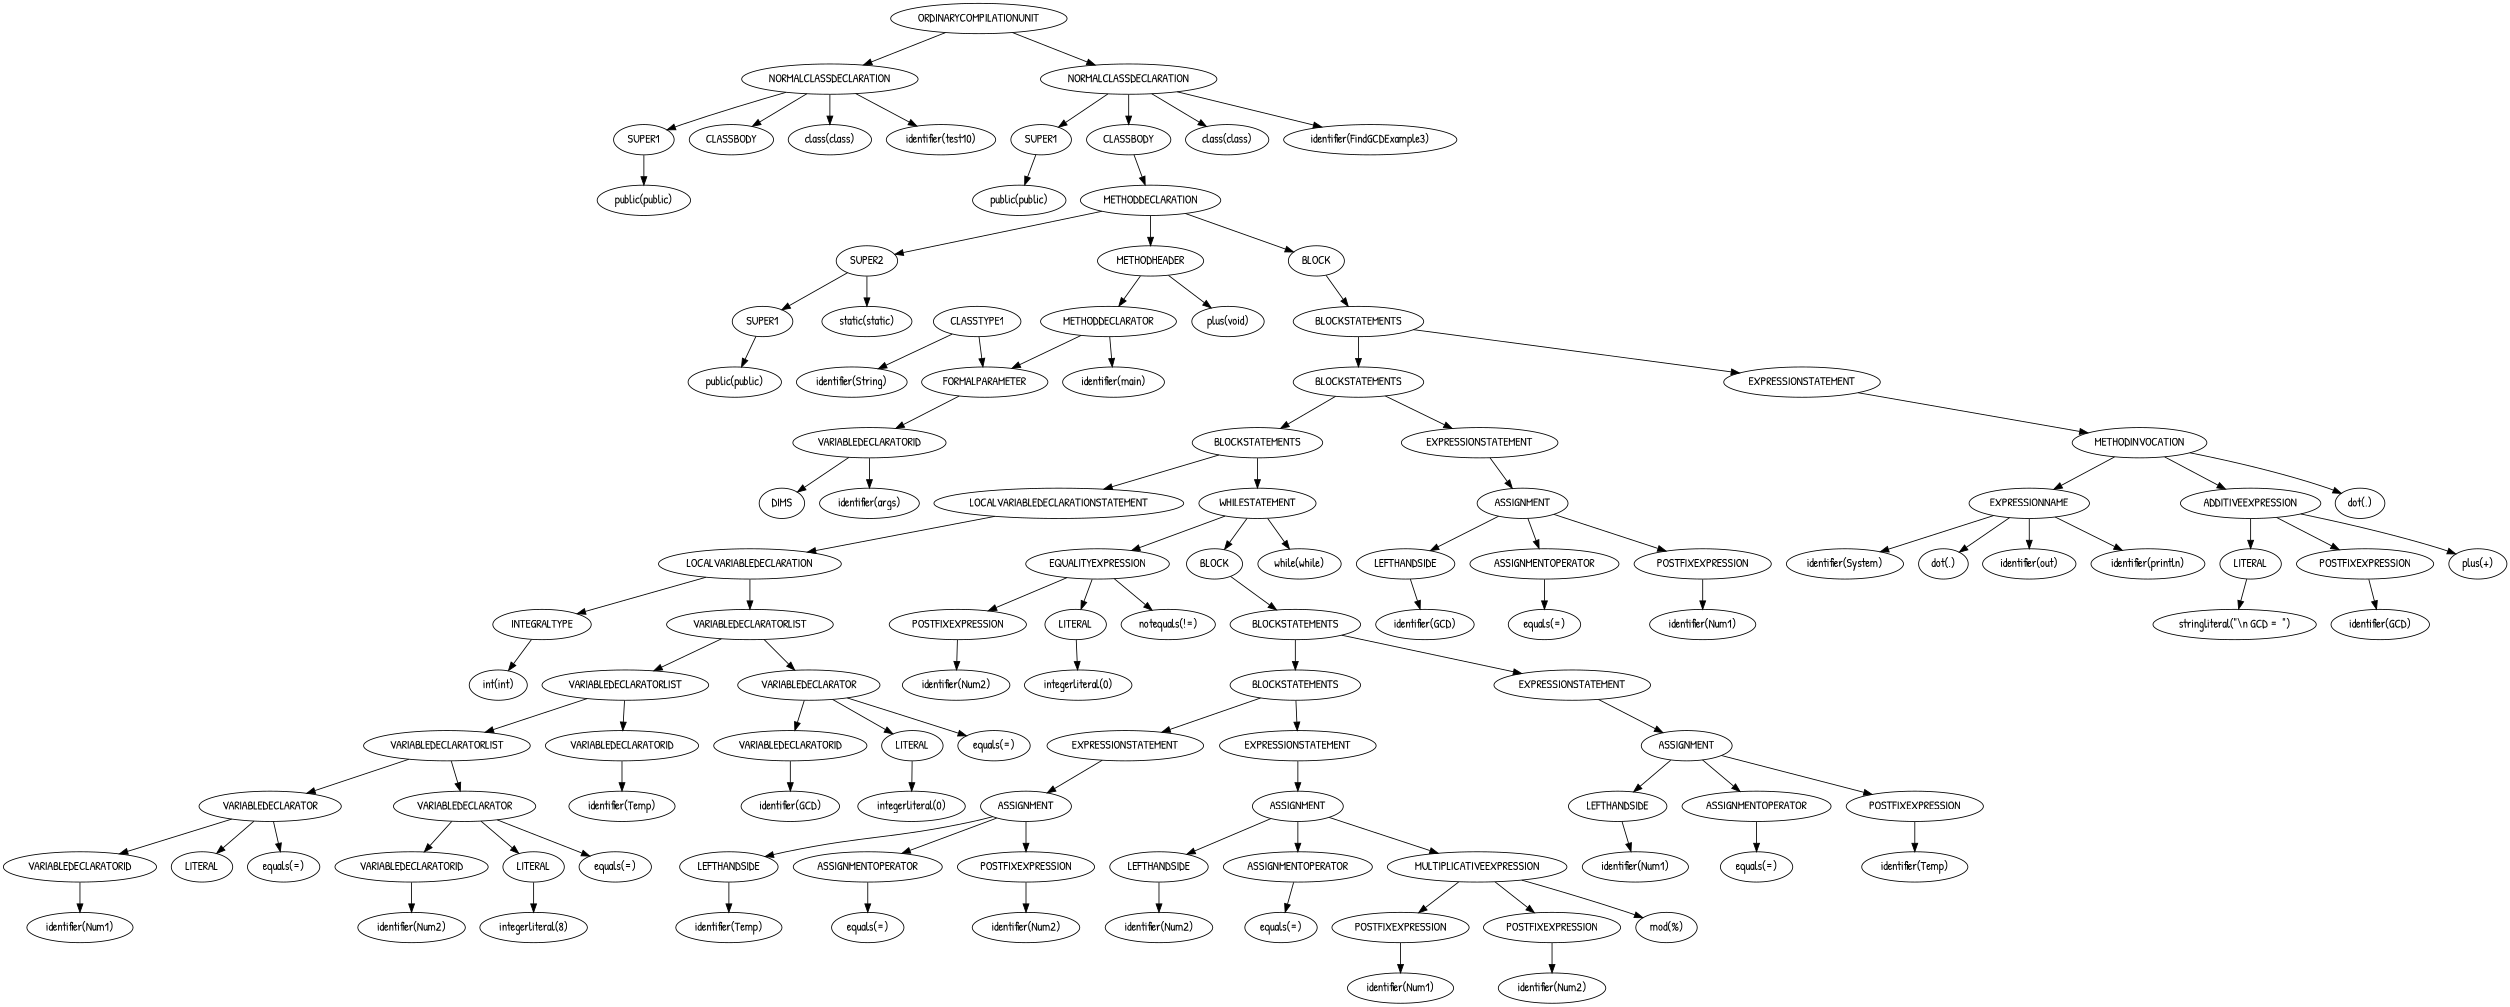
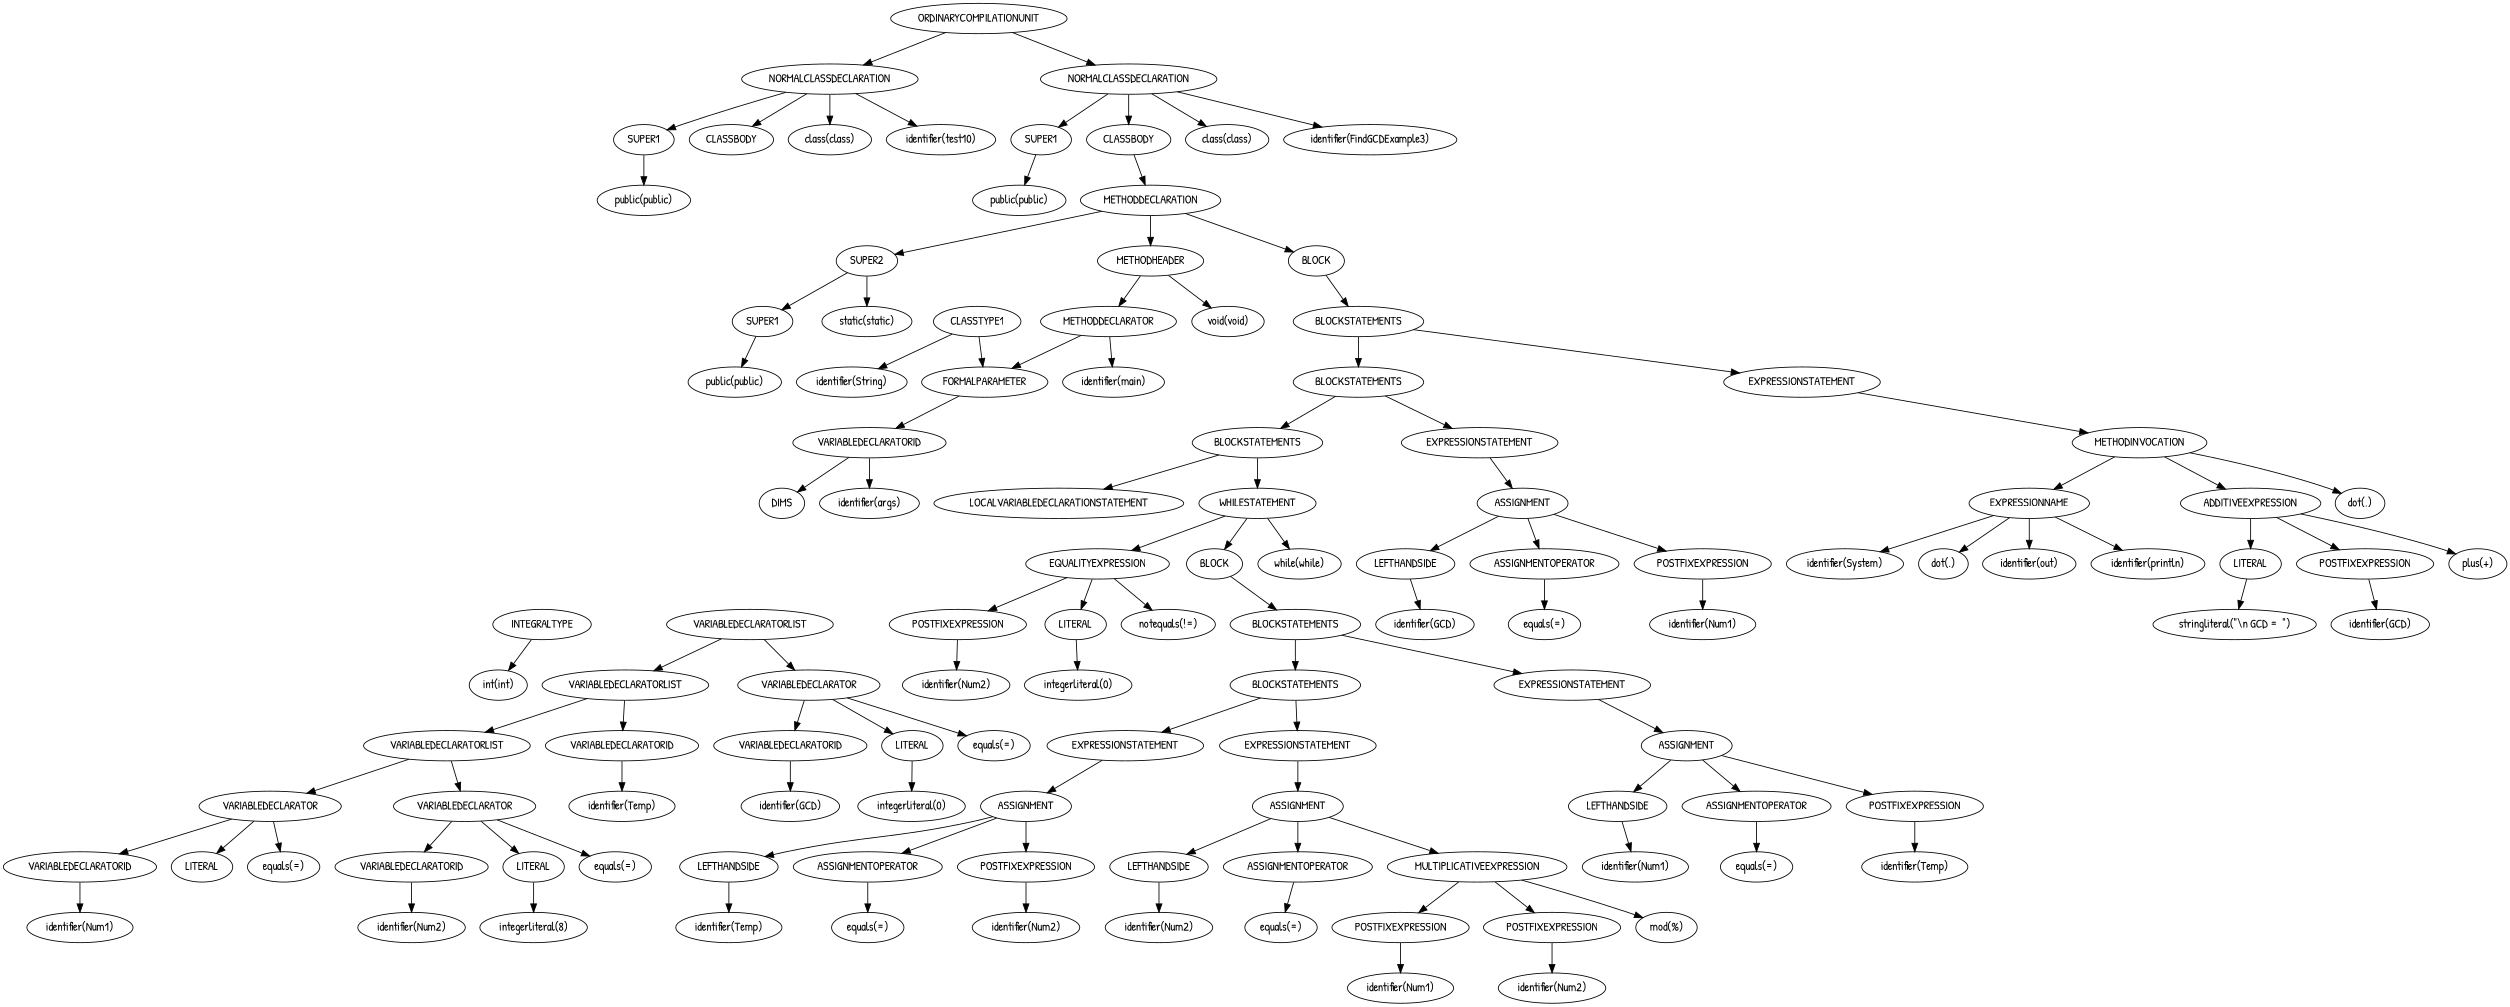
node "plus(void)": label "plus(void)" -> "void(void)"
node "LOCALVARIABLEDECLARATION": removed
